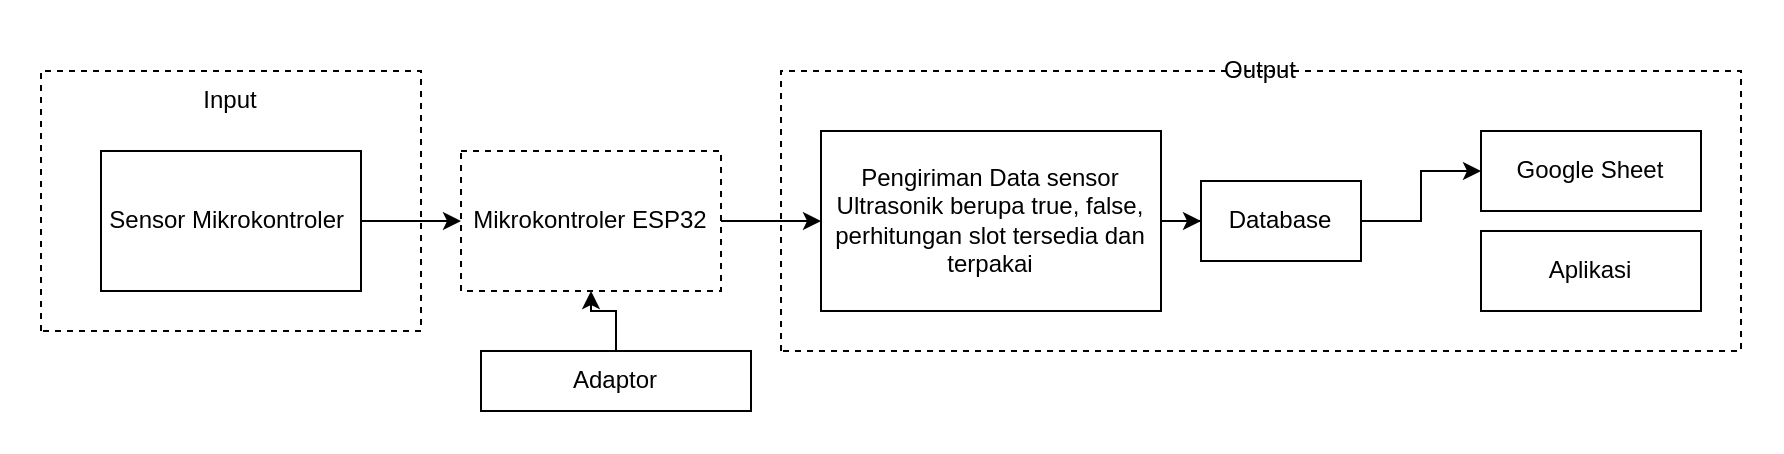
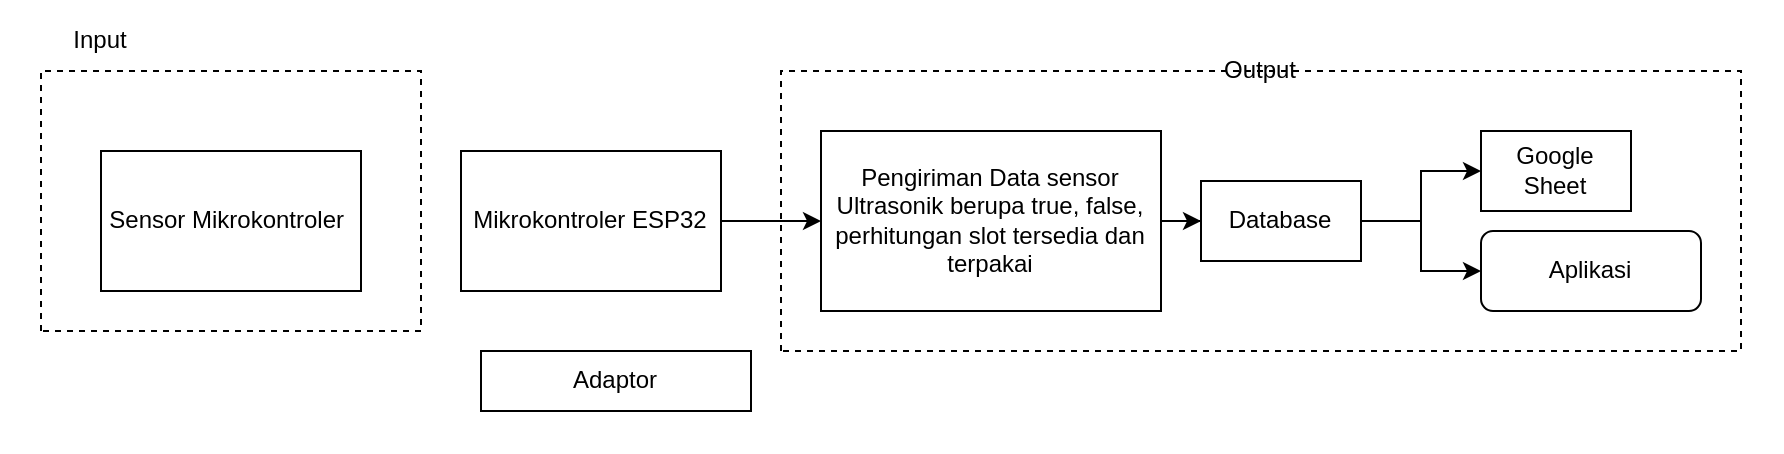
node "Input": moved (231, 101) -> (101, 41)
node "Google Sheet": size 220x80 -> 150x80
edge "Sensor Mikrokontroler" -> "Mikrokontroler ESP32": removed
node "Mikrokontroler ESP32": style dashed -> solid
edge "Database" -> "Aplikasi": added
node "Aplikasi": shape rectangle -> rounded rectangle
edge "Adaptor" -> "Mikrokontroler ESP32": removed
